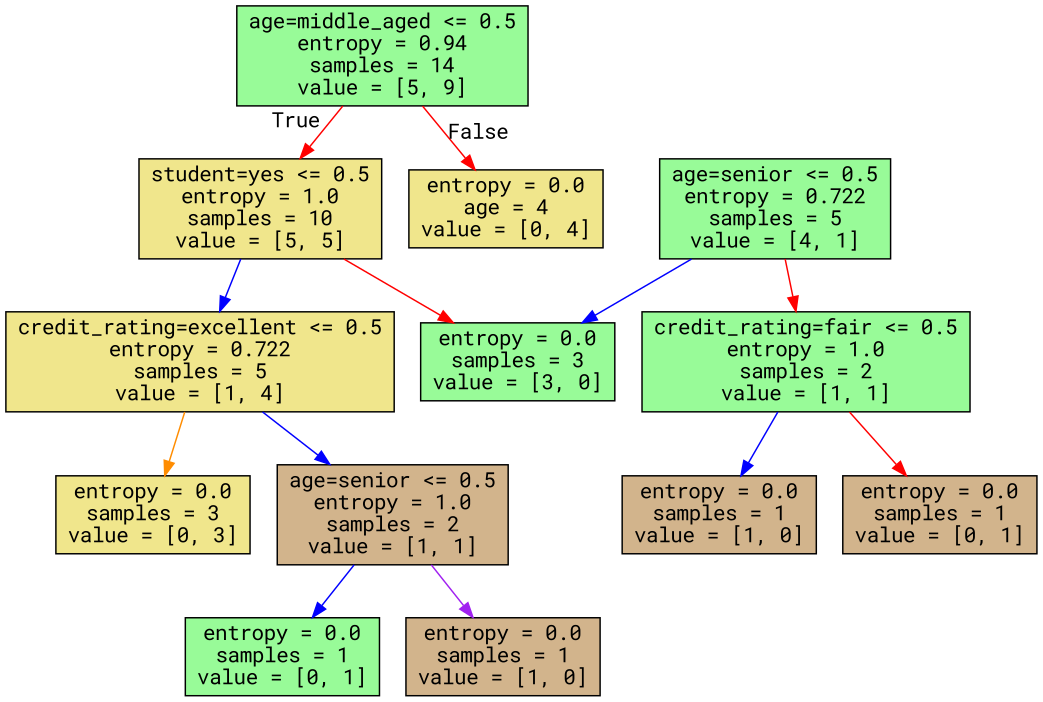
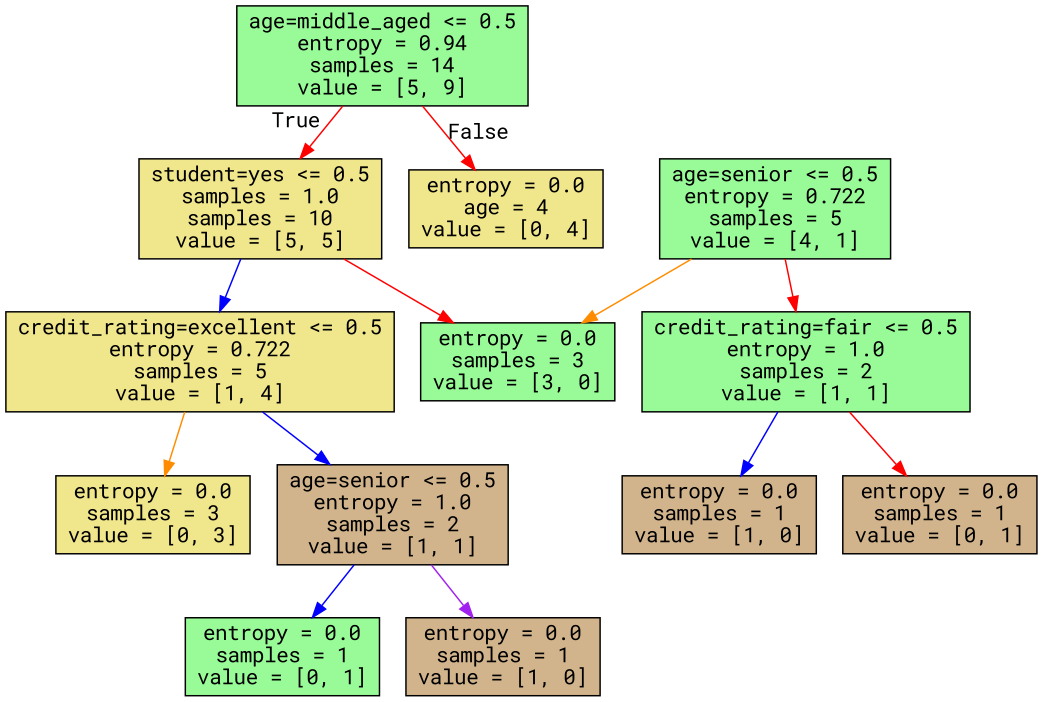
node "student=yes <= 0.5 entropy = 1.0 samples = 10 value = [5, 5]": label "student=yes <= 0.5 entropy = 1.0 samples = 10 value = [5, 5]" -> "student=yes <= 0.5 samples = 1.0 samples = 10 value = [5, 5]"
edge "age=senior <= 0.5 entropy = 0.722 samples = 5 value = [4, 1]" -> "entropy = 0.0 samples = 3 value = [3, 0]": color blue -> darkorange
